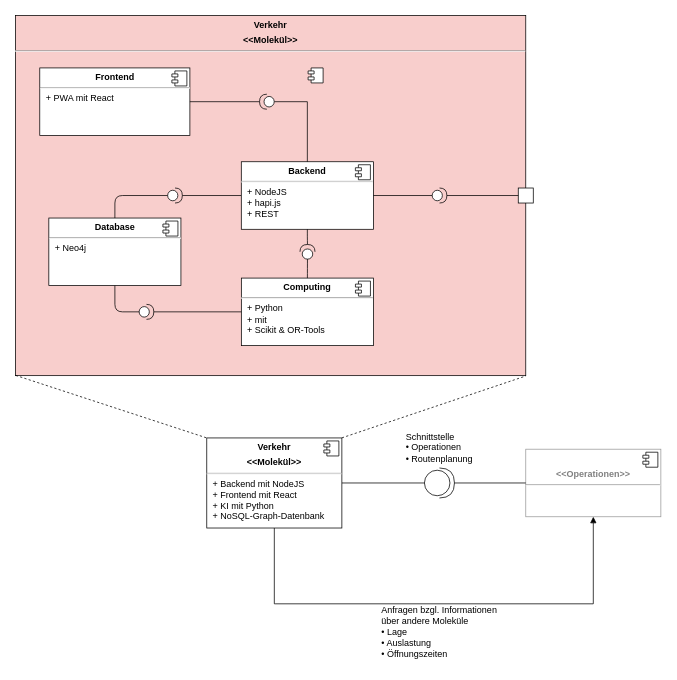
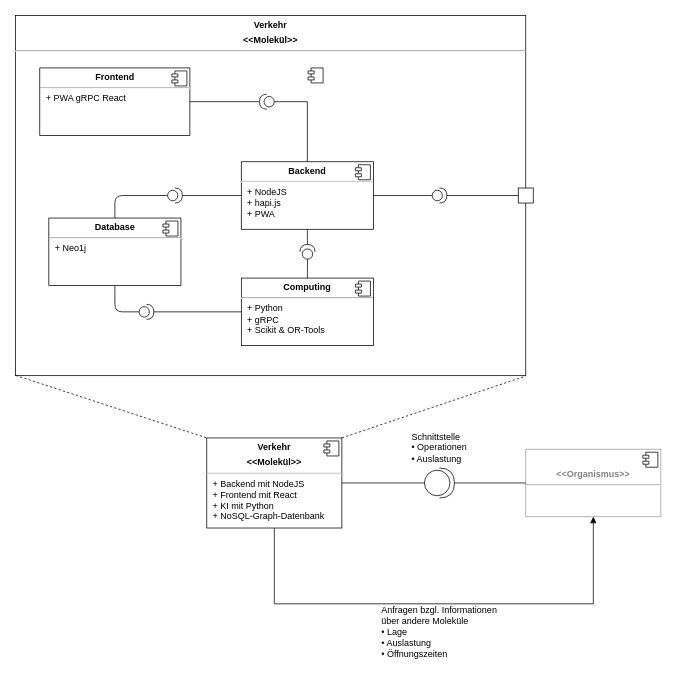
node "Verkehr <<Molekül>>": fillcolor #f8cecc -> #ffffff
node "Frontend + PWA mit React": label "Frontend + PWA mit React" -> "Frontend + PWA gRPC React"
node "Backend + NodeJS + hapi.js + REST": label "Backend + NodeJS + hapi.js + REST" -> "Backend + NodeJS + hapi.js + PWA"
node "Database + Neo4j": label "Database + Neo4j" -> "Database + Neo1j"
node "Computing + Python + mit + Scikit & OR-Tools": label "Computing + Python + mit + Scikit & OR-Tools" -> "Computing + Python + gRPC + Scikit & OR-Tools"
node "<<Operationen>>": label "<<Operationen>>" -> "<<Organismus>>"
node "Schnittstelle • Operationen • Routenplanung": label "Schnittstelle • Operationen • Routenplanung" -> "Schnittstelle • Operationen • Auslastung"
